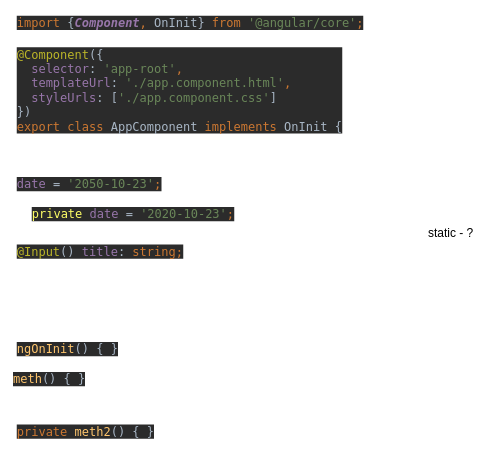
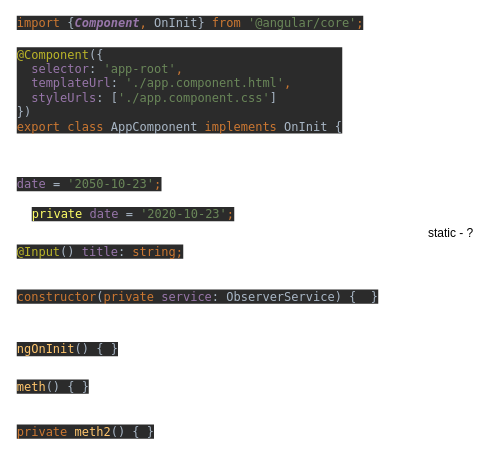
node "constructor(private service: ObserverService) { }": added
node "meth() { }": moved (57, 379) -> (60, 387)
